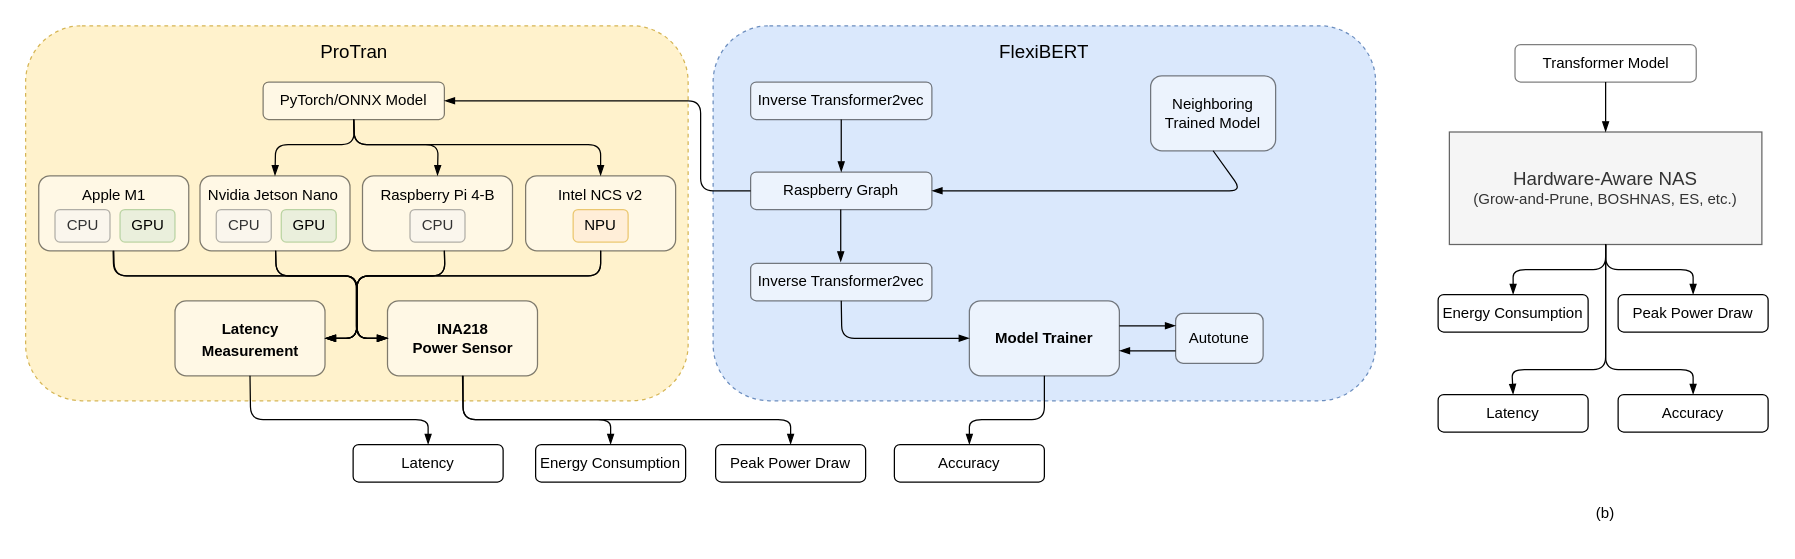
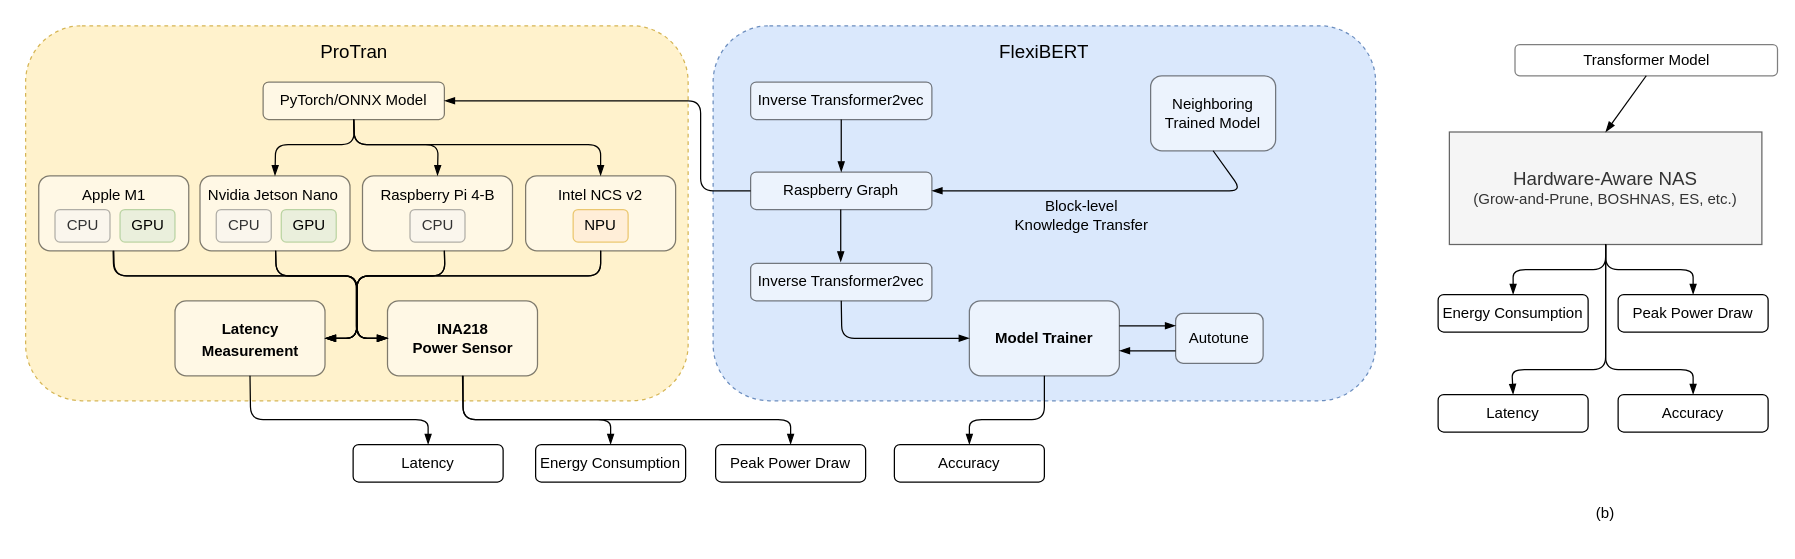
node "Transformer Model": size 181x38 -> 263x31
node "Block-level Knowledge Transfer": added
